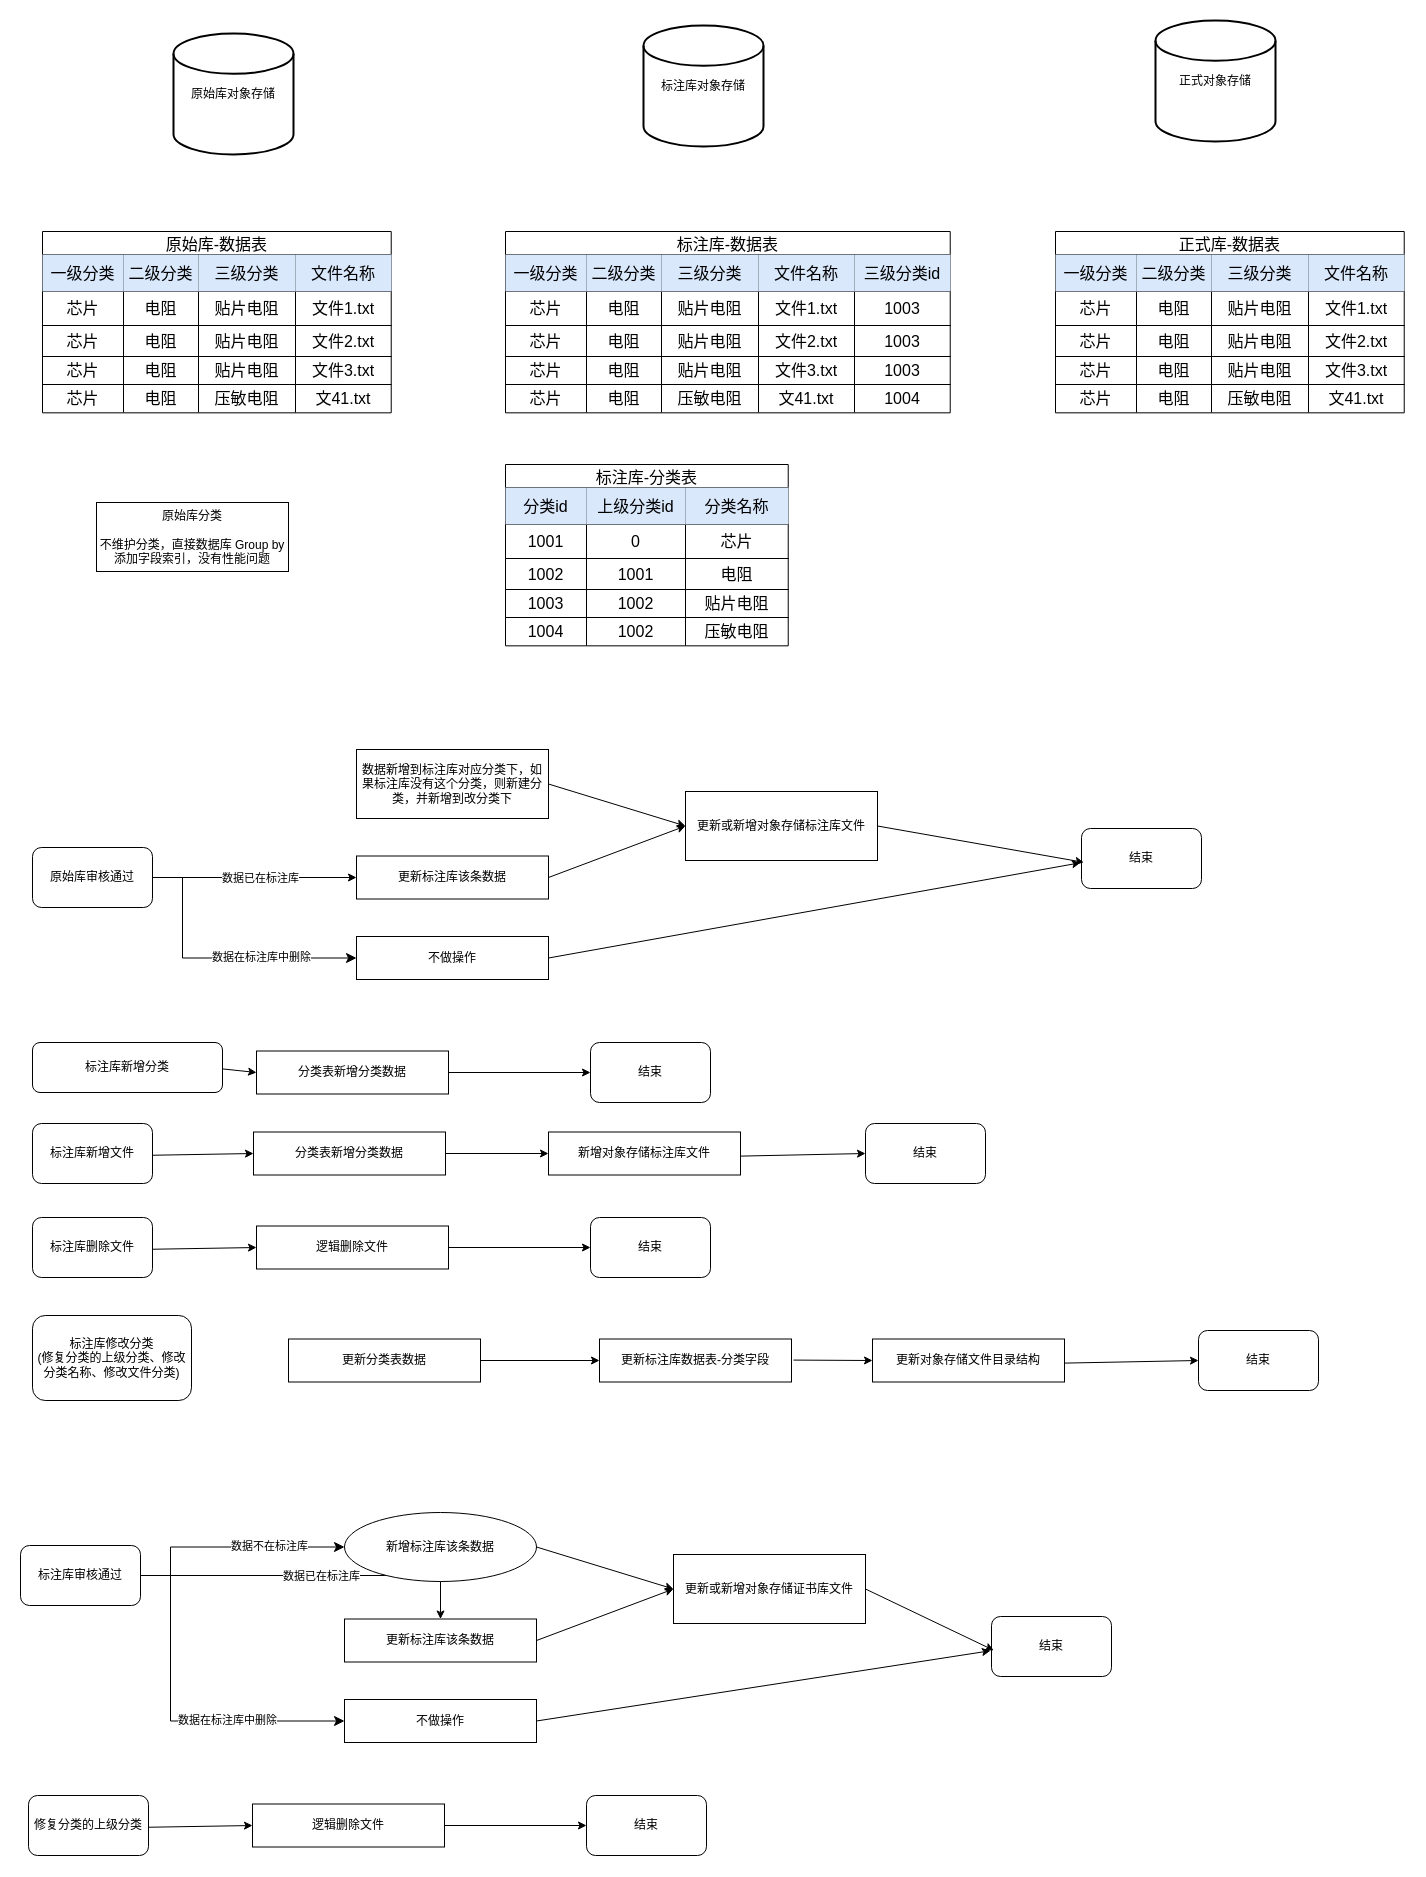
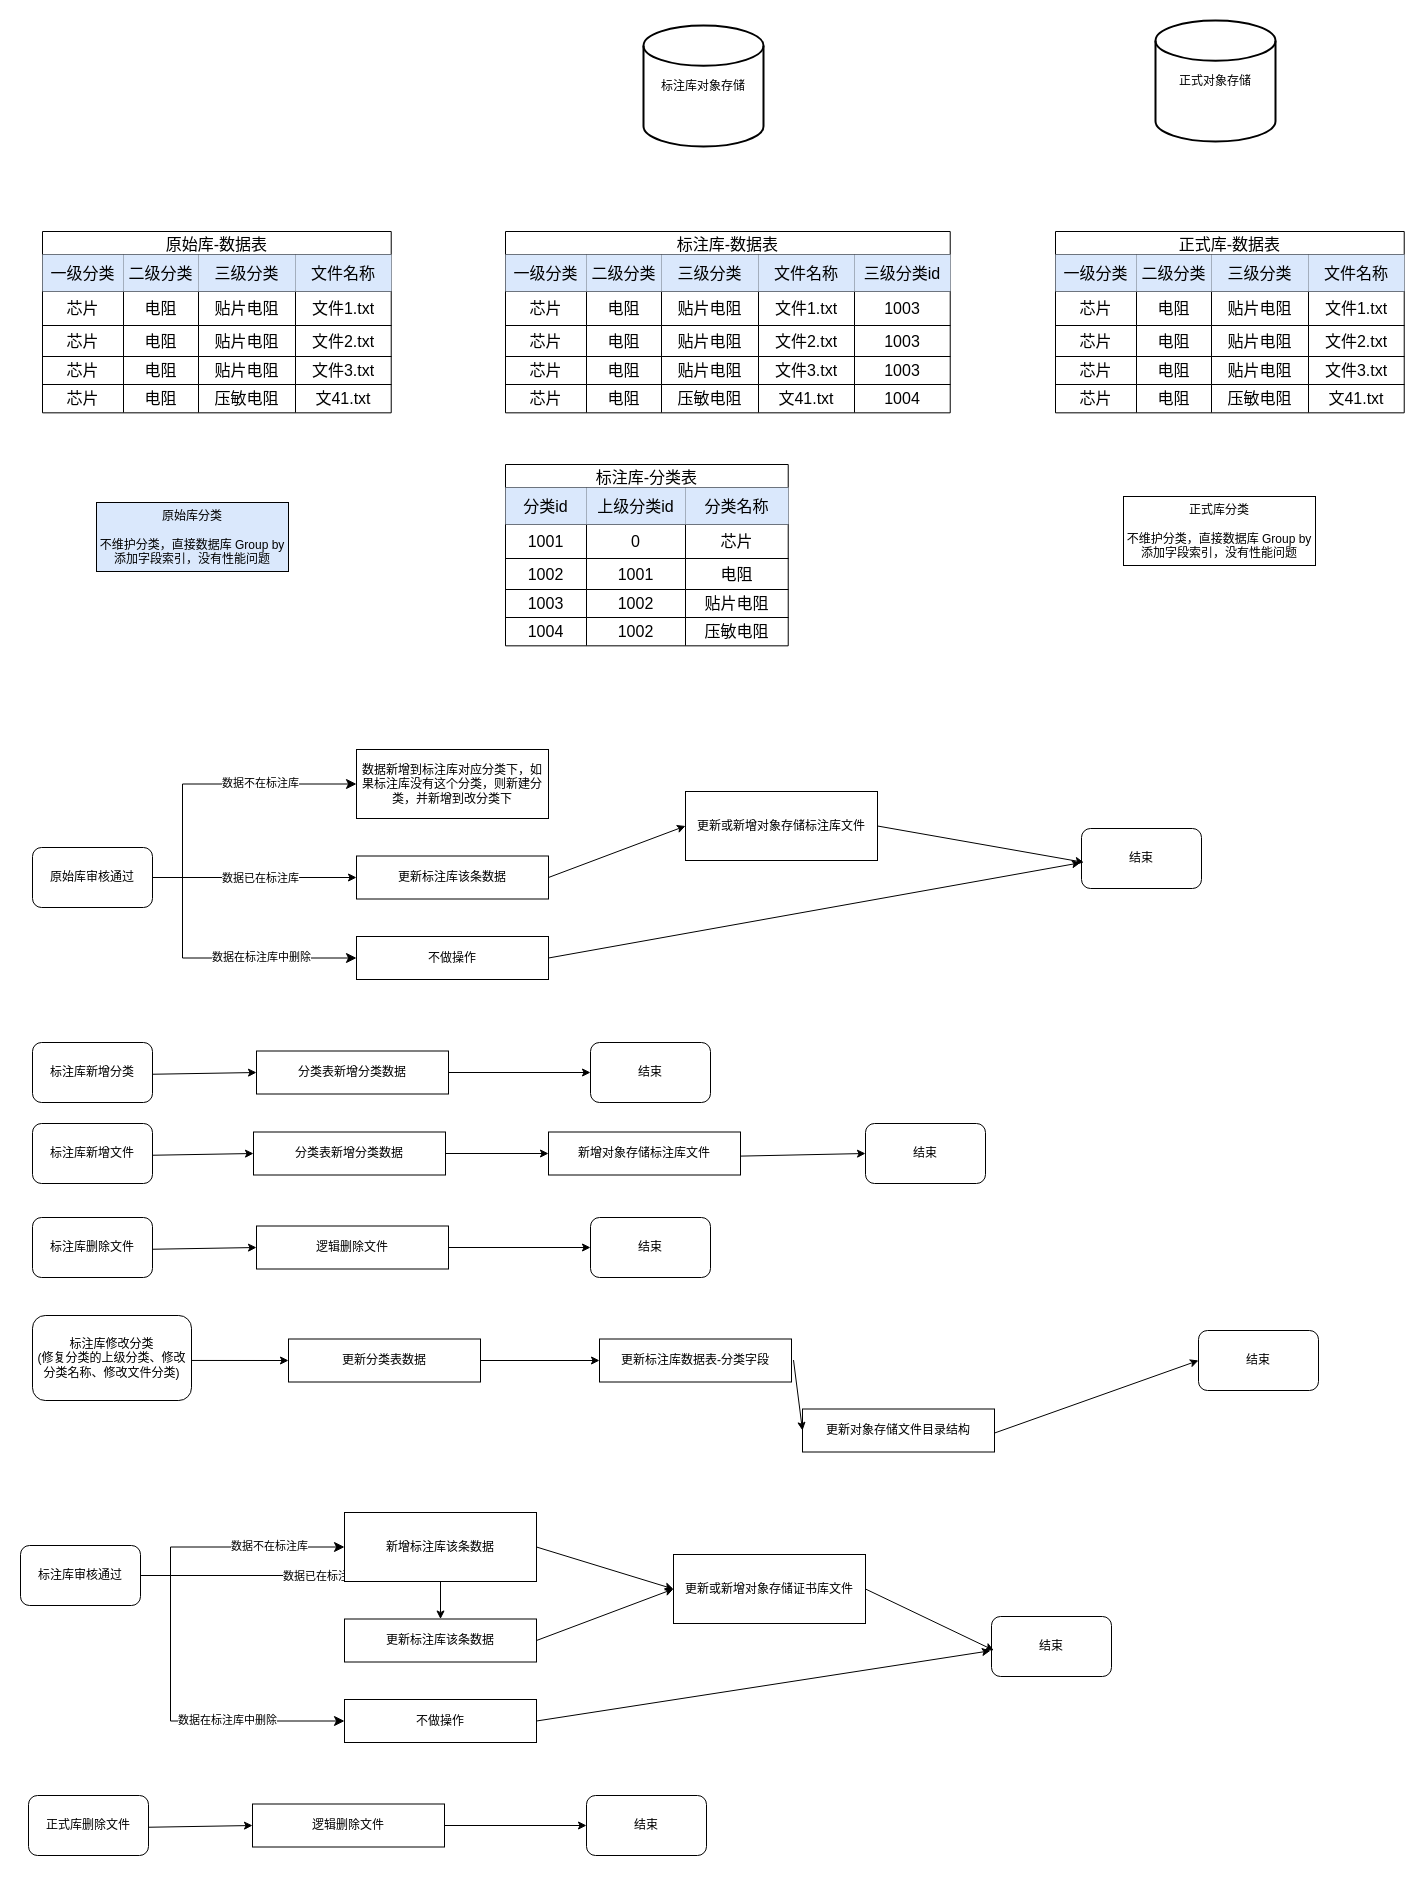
node "原始库对象存储": removed
node "正式库分类 不维护分类，直接数据库 Group by 添加字段索引，没有性能问题": added
node "原始库分类 不维护分类，直接数据库 Group by 添加字段索引，没有性能问题": fillcolor #ffffff -> #dae8fc
edge "原始库审核通过" -> "数据新增到标注库对应分类下，如果标注库没有这个分类，则新建分类，并新增到改分类下": added, label "数据不在标注库"
edge "数据新增到标注库对应分类下，如果标注库没有这个分类，则新建分类，并新增到改分类下" -> "更新或新增对象存储标注库文件": removed
node "标注库新增分类": size 190x50 -> 120x60
edge "标注库修改分类 (修复分类的上级分类、修改分类名称、修改文件分类)" -> "更新分类表数据": added
node "更新对象存储文件目录结构": moved (969, 1361) -> (899, 1431)
node "新增标注库该条数据": shape ellipse -> rectangle
node "修复分类的上级分类": label "修复分类的上级分类" -> "正式库删除文件"
